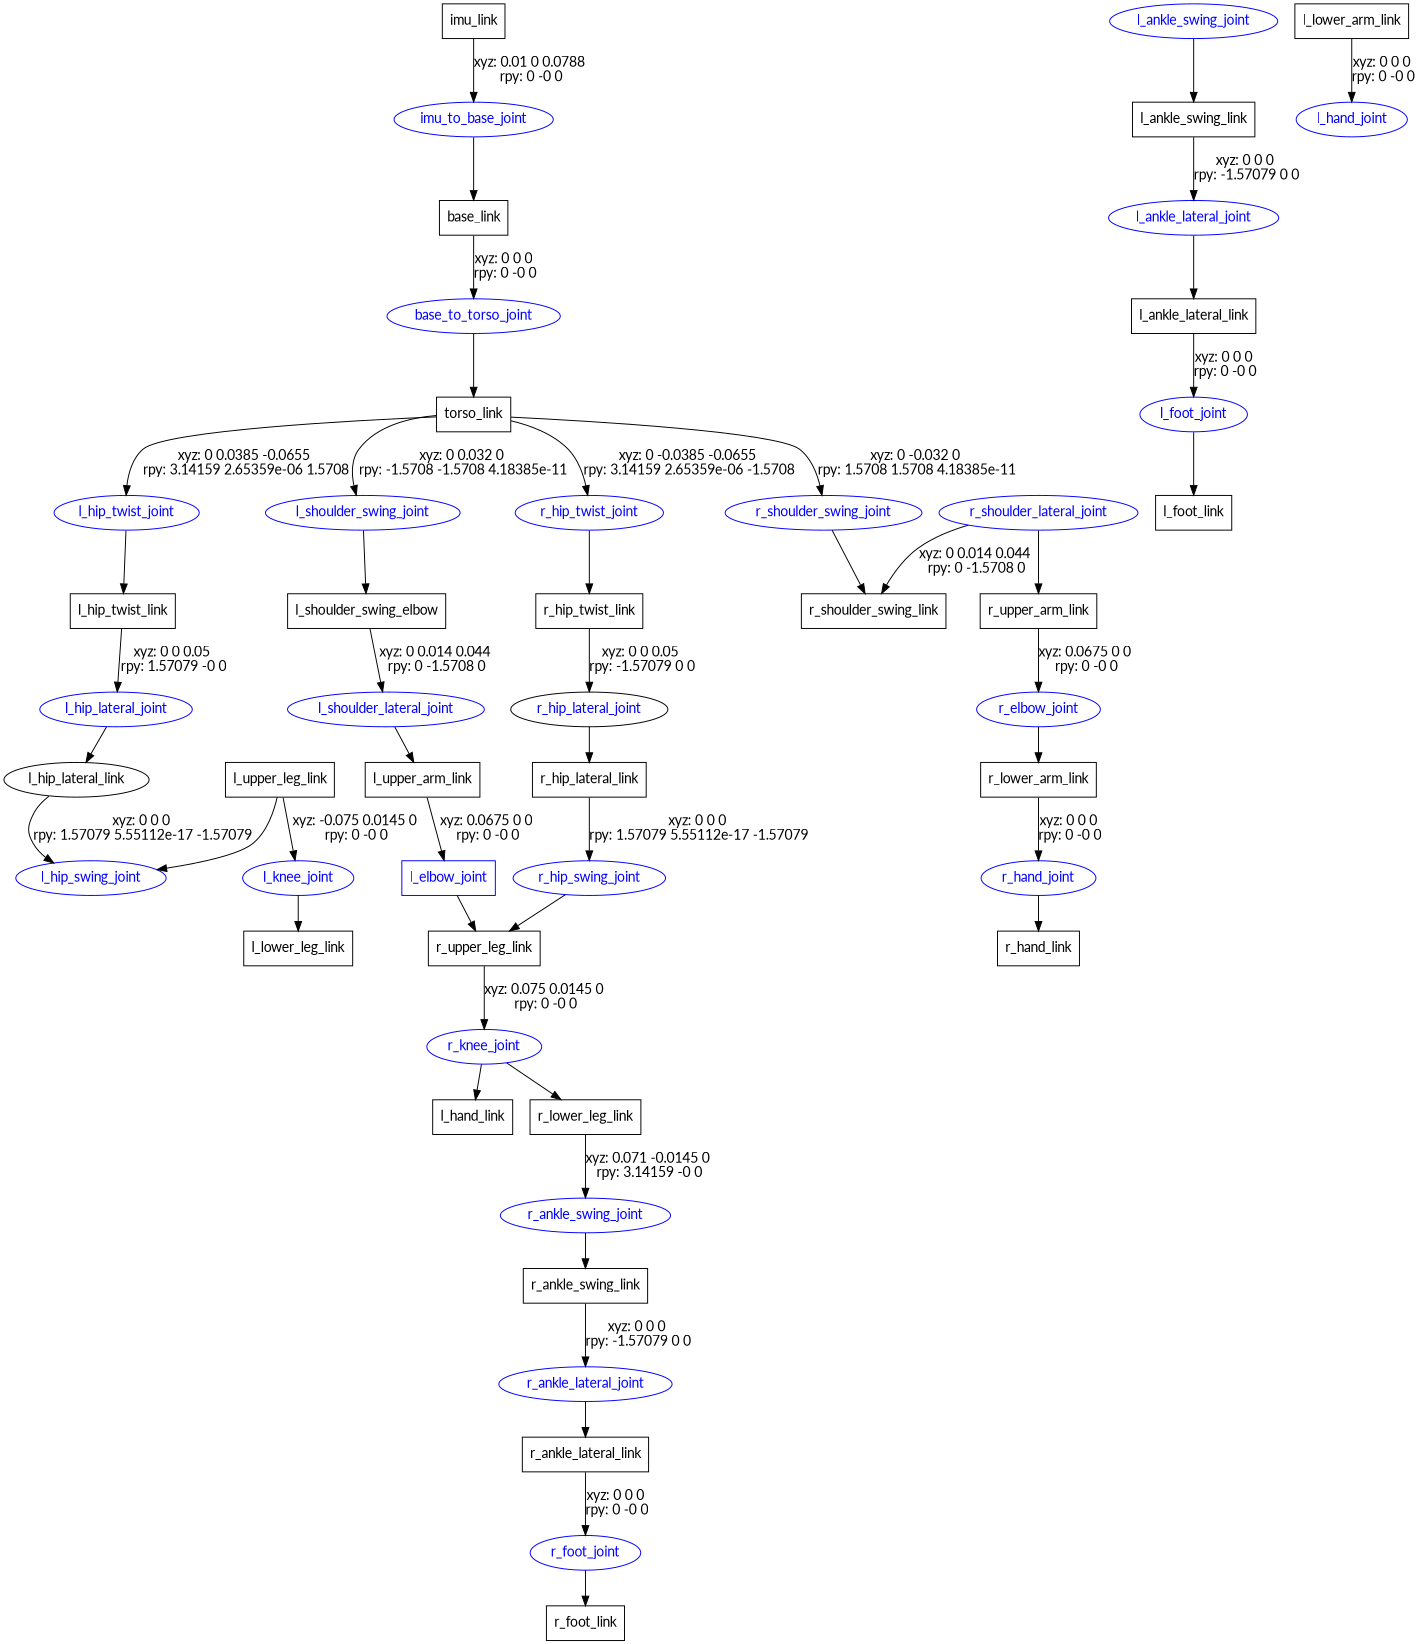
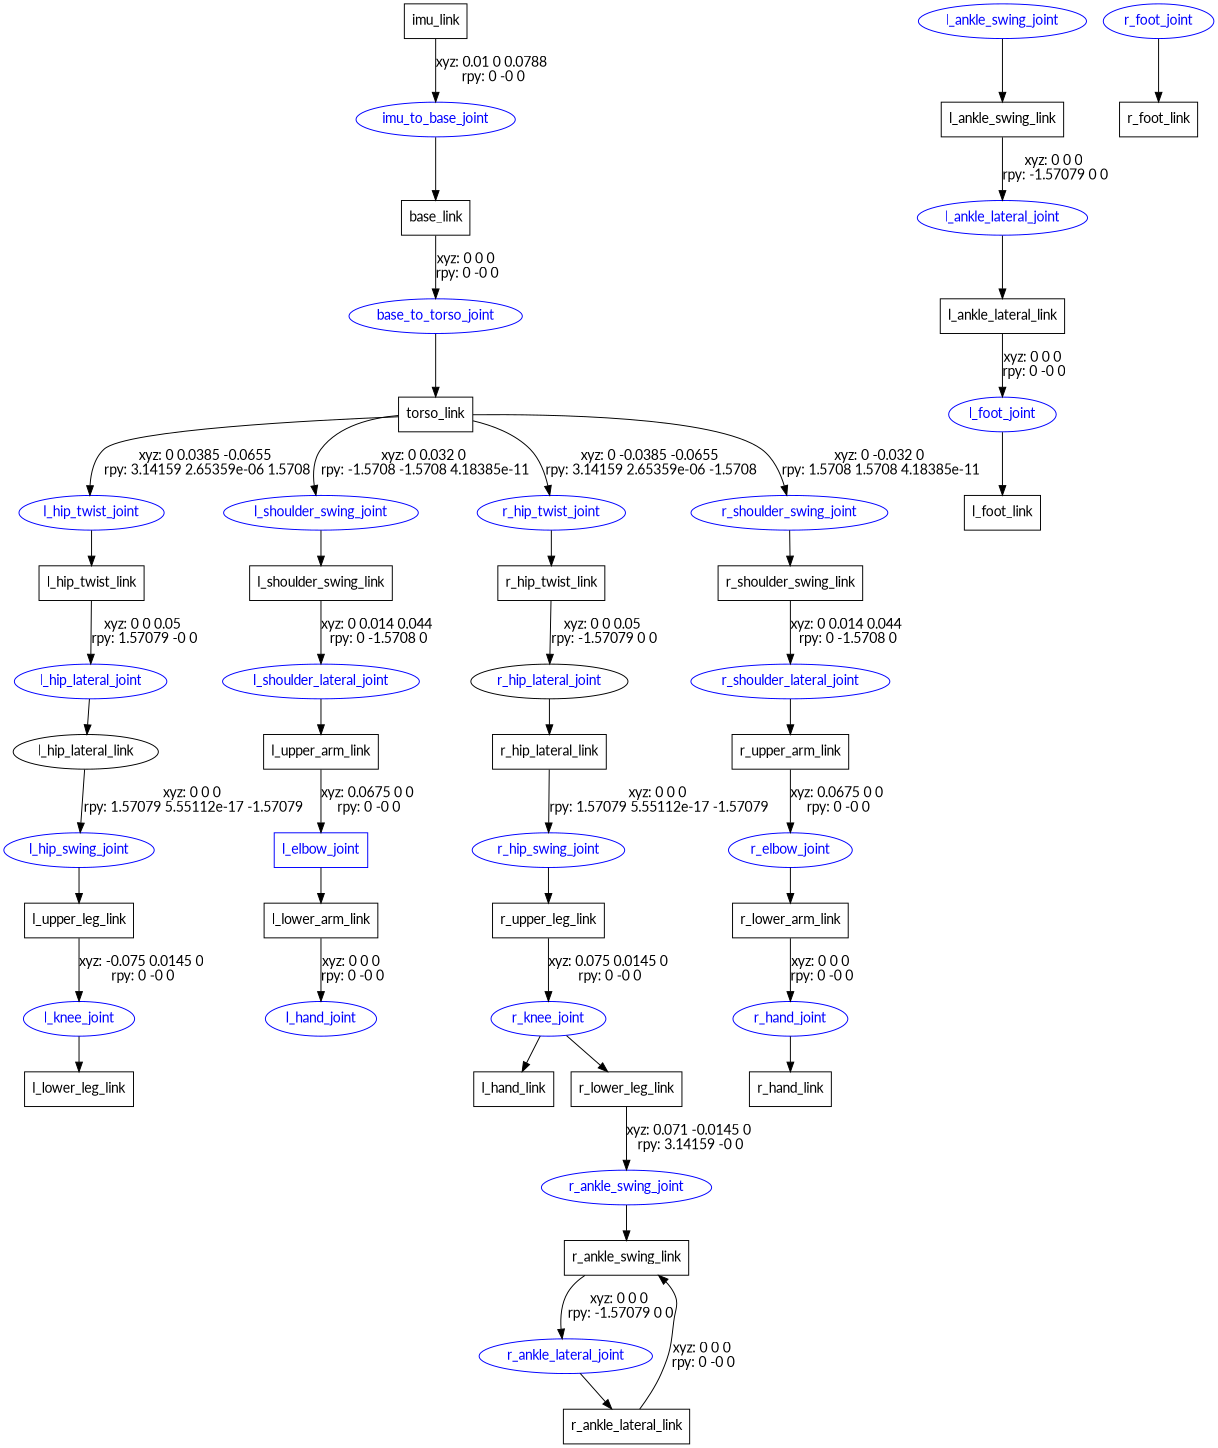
edge "r_shoulder_lateral_joint" -> "r_shoulder_swing_link": reversed
node "l_shoulder_swing_elbow": label "l_shoulder_swing_elbow" -> "l_shoulder_swing_link"
edge "l_upper_leg_link" -> "l_hip_swing_joint": reversed
edge "l_elbow_joint" -> "r_upper_leg_link": now "l_elbow_joint" -> "l_lower_arm_link"
edge "r_ankle_lateral_link" -> "r_foot_joint": now "r_ankle_lateral_link" -> "r_ankle_swing_link"
